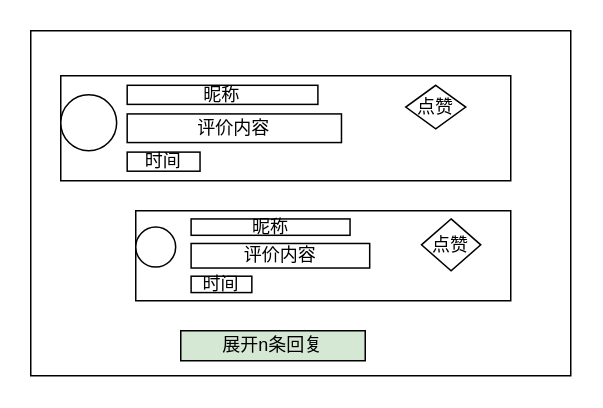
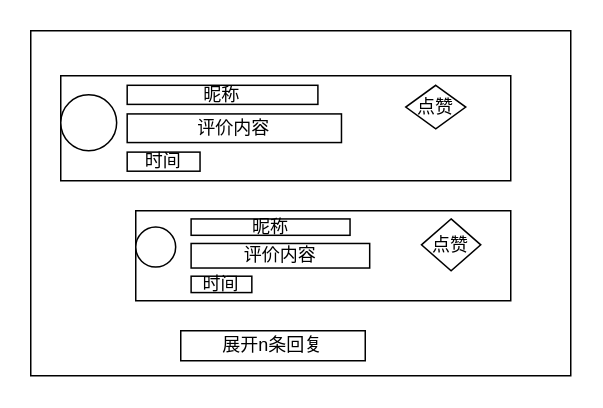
node "展开n条回复": fillcolor #d5e8d4 -> #ffffff
